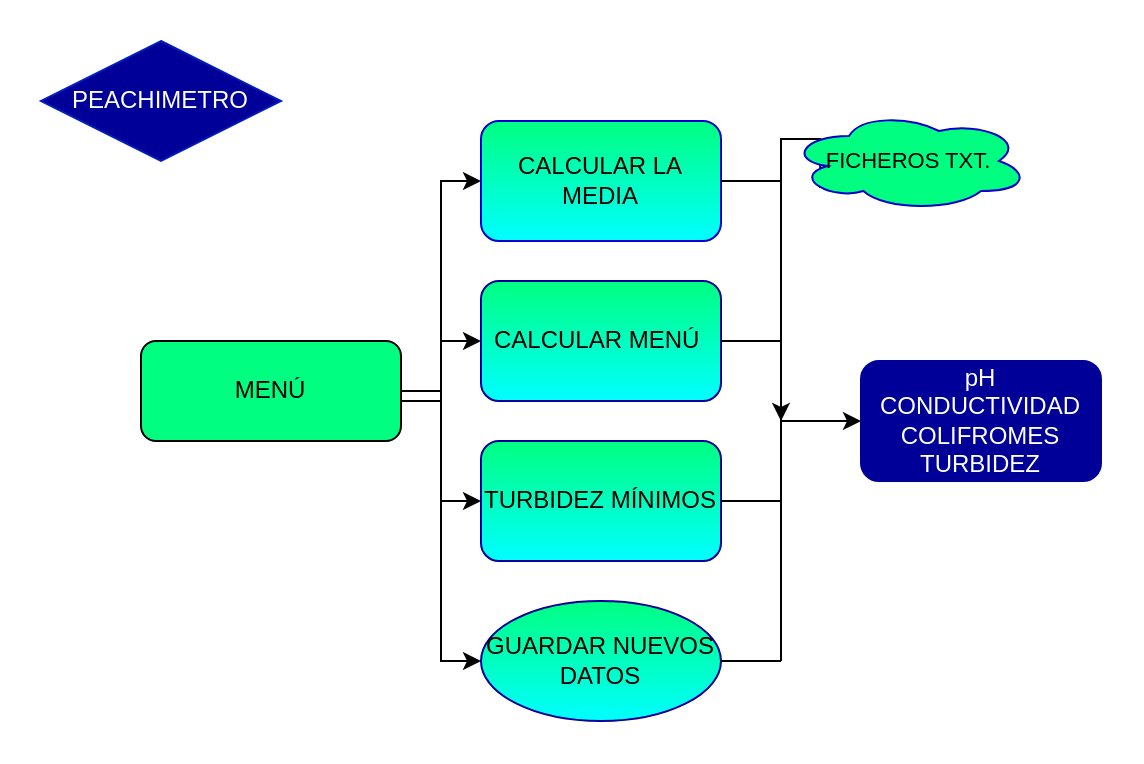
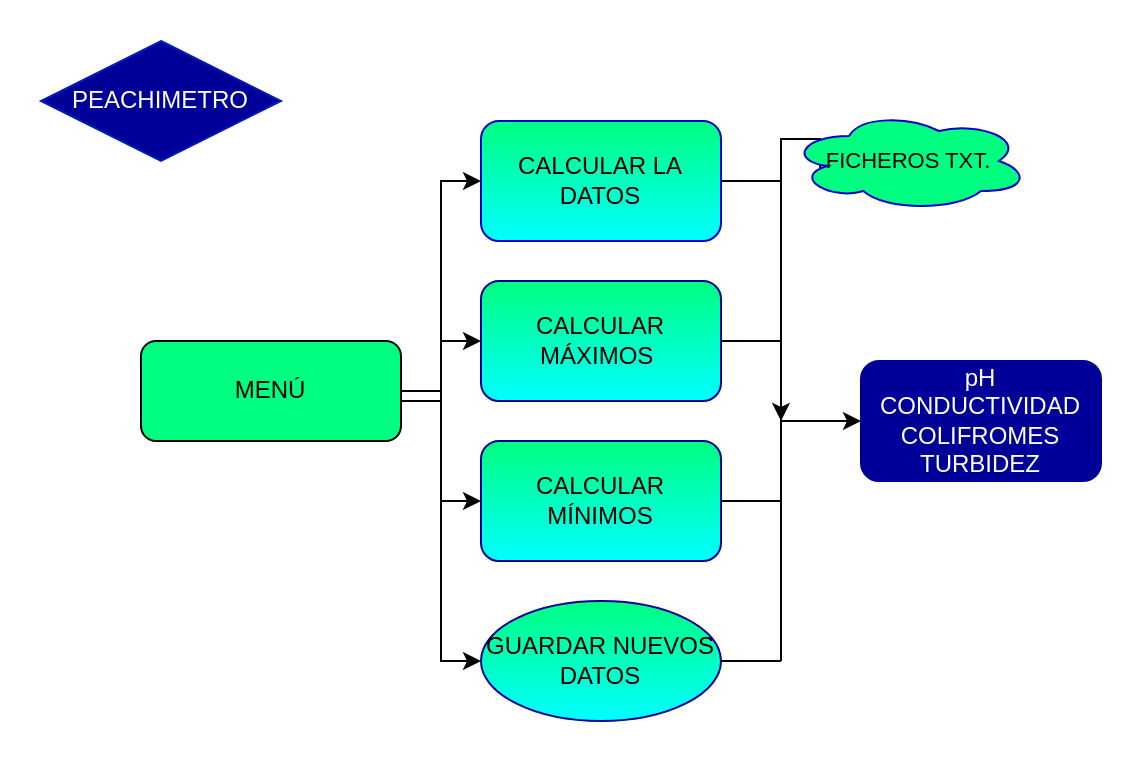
node "CALCULAR LA MEDIA": label "CALCULAR LA MEDIA" -> "CALCULAR LA DATOS"
node "CALCULAR MENÚ": label "CALCULAR MENÚ" -> "CALCULAR MÁXIMOS"
node "TURBIDEZ MÍNIMOS": label "TURBIDEZ MÍNIMOS" -> "CALCULAR MÍNIMOS"
